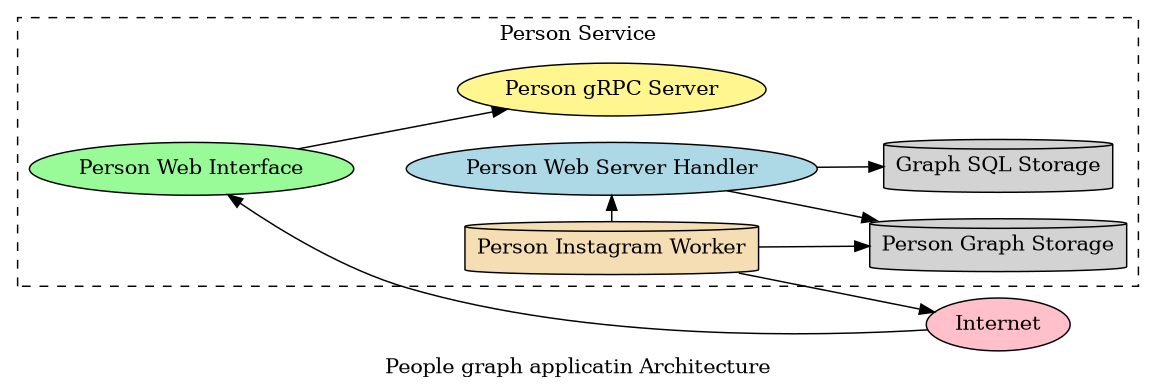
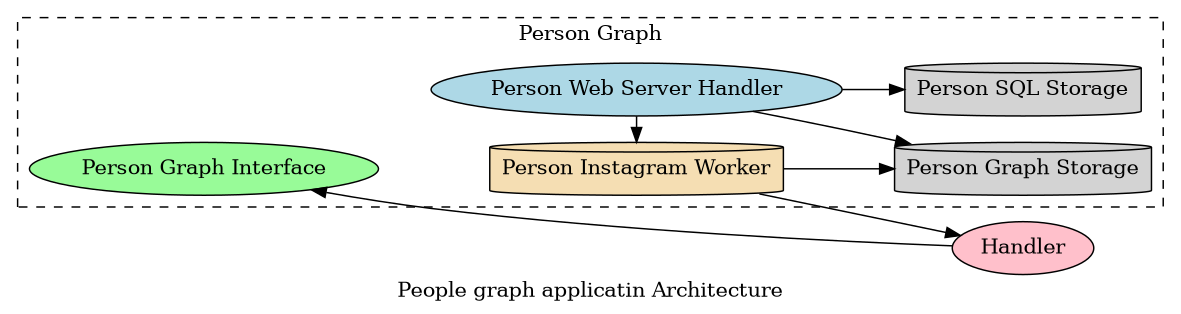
cluster "Person Service": label "Person Service" -> "Person Graph"
node "Person gRPC Server": removed
node "Graph SQL Storage": label "Graph SQL Storage" -> "Person SQL Storage"
node "Person Web Interface": label "Person Web Interface" -> "Person Graph Interface"
edge "Person Instagram Worker" -> "Person Web Server Handler": reversed
node "Internet": label "Internet" -> "Handler"
